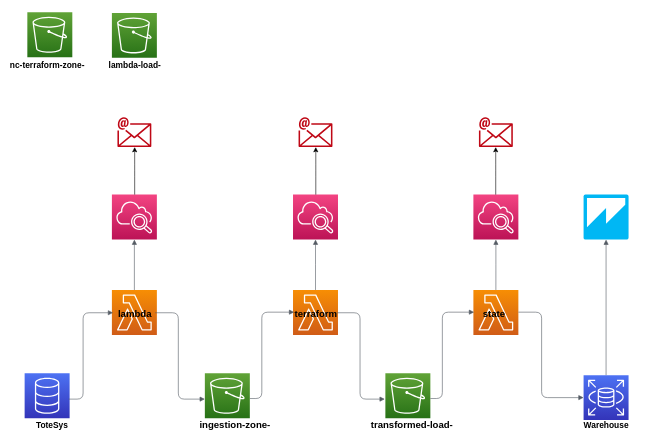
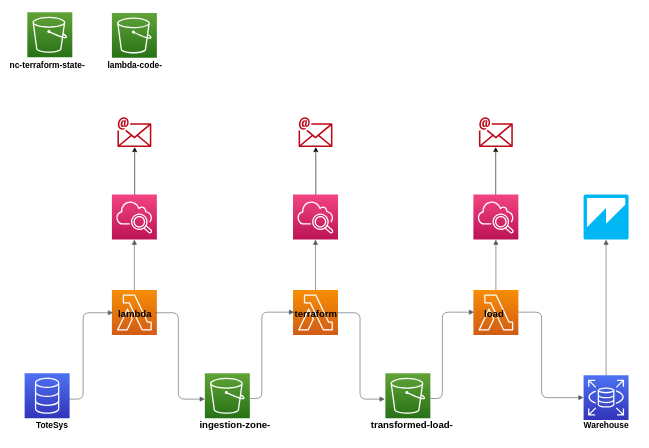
node "nc-terraform-zone-": label "nc-terraform-zone-" -> "nc-terraform-state-"
node "lambda-load-": label "lambda-load-" -> "lambda-code-"
node "state": label "state" -> "load"
